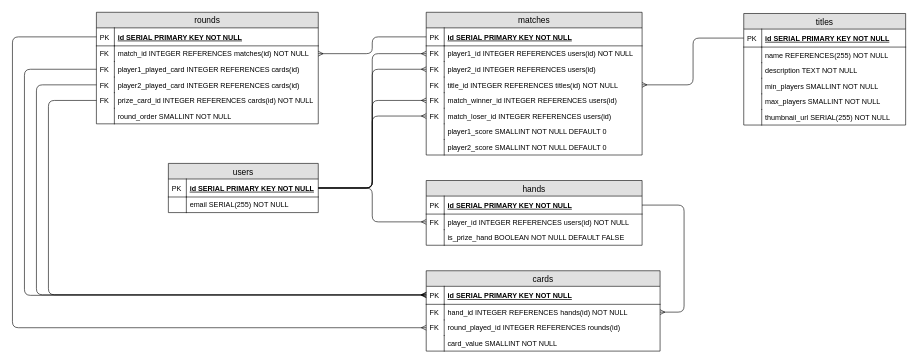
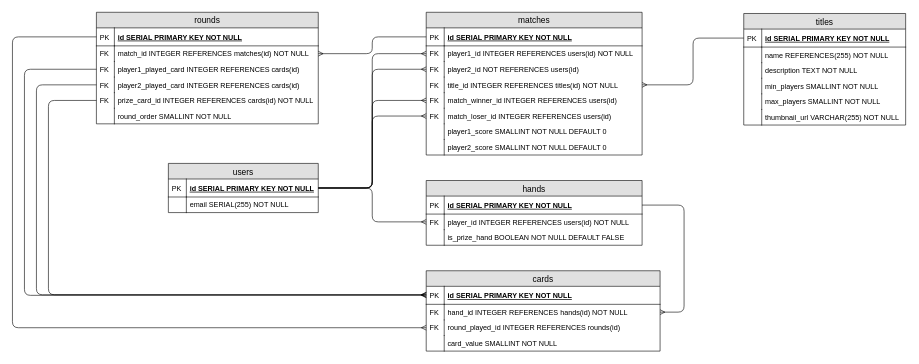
node "player2_id INTEGER REFERENCES users(id)": label "player2_id INTEGER REFERENCES users(id)" -> "player2_id NOT REFERENCES users(id)"
node "thumbnail_url SERIAL(255) NOT NULL": label "thumbnail_url SERIAL(255) NOT NULL" -> "thumbnail_url VARCHAR(255) NOT NULL"
